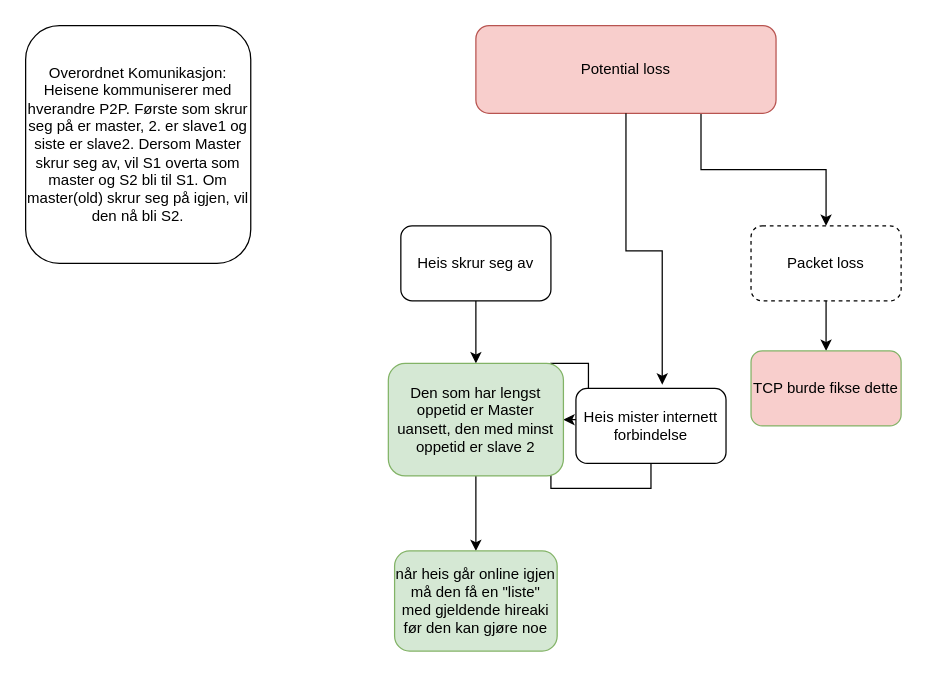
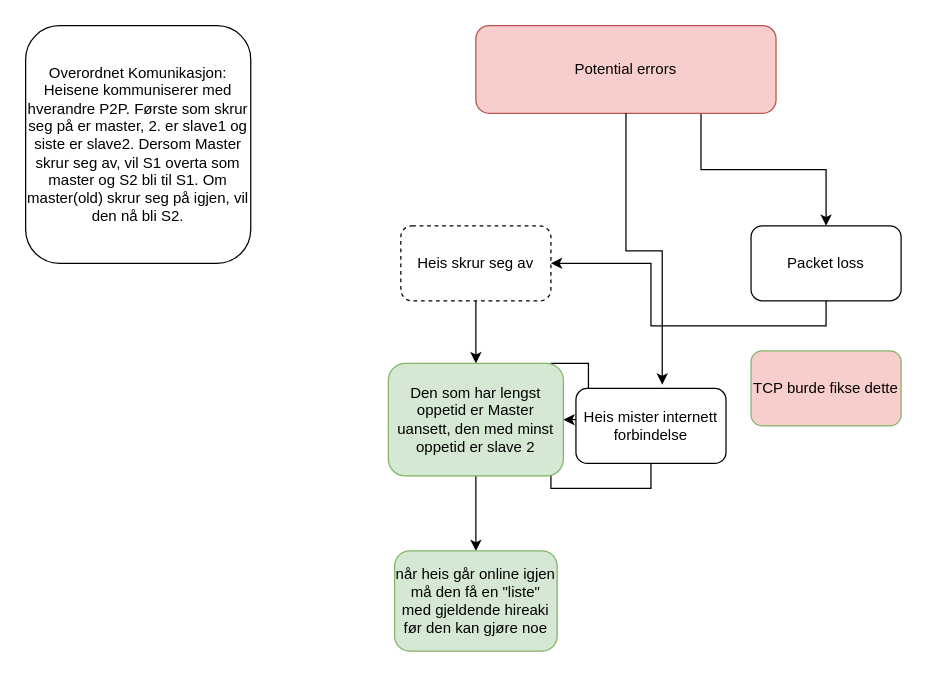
node "Potential loss": label "Potential loss" -> "Potential errors"
node "Heis skrur seg av": style solid -> dashed
node "Packet loss": style dashed -> solid
edge "Packet loss" -> "TCP burde fikse dette": now "Packet loss" -> "Heis skrur seg av"
